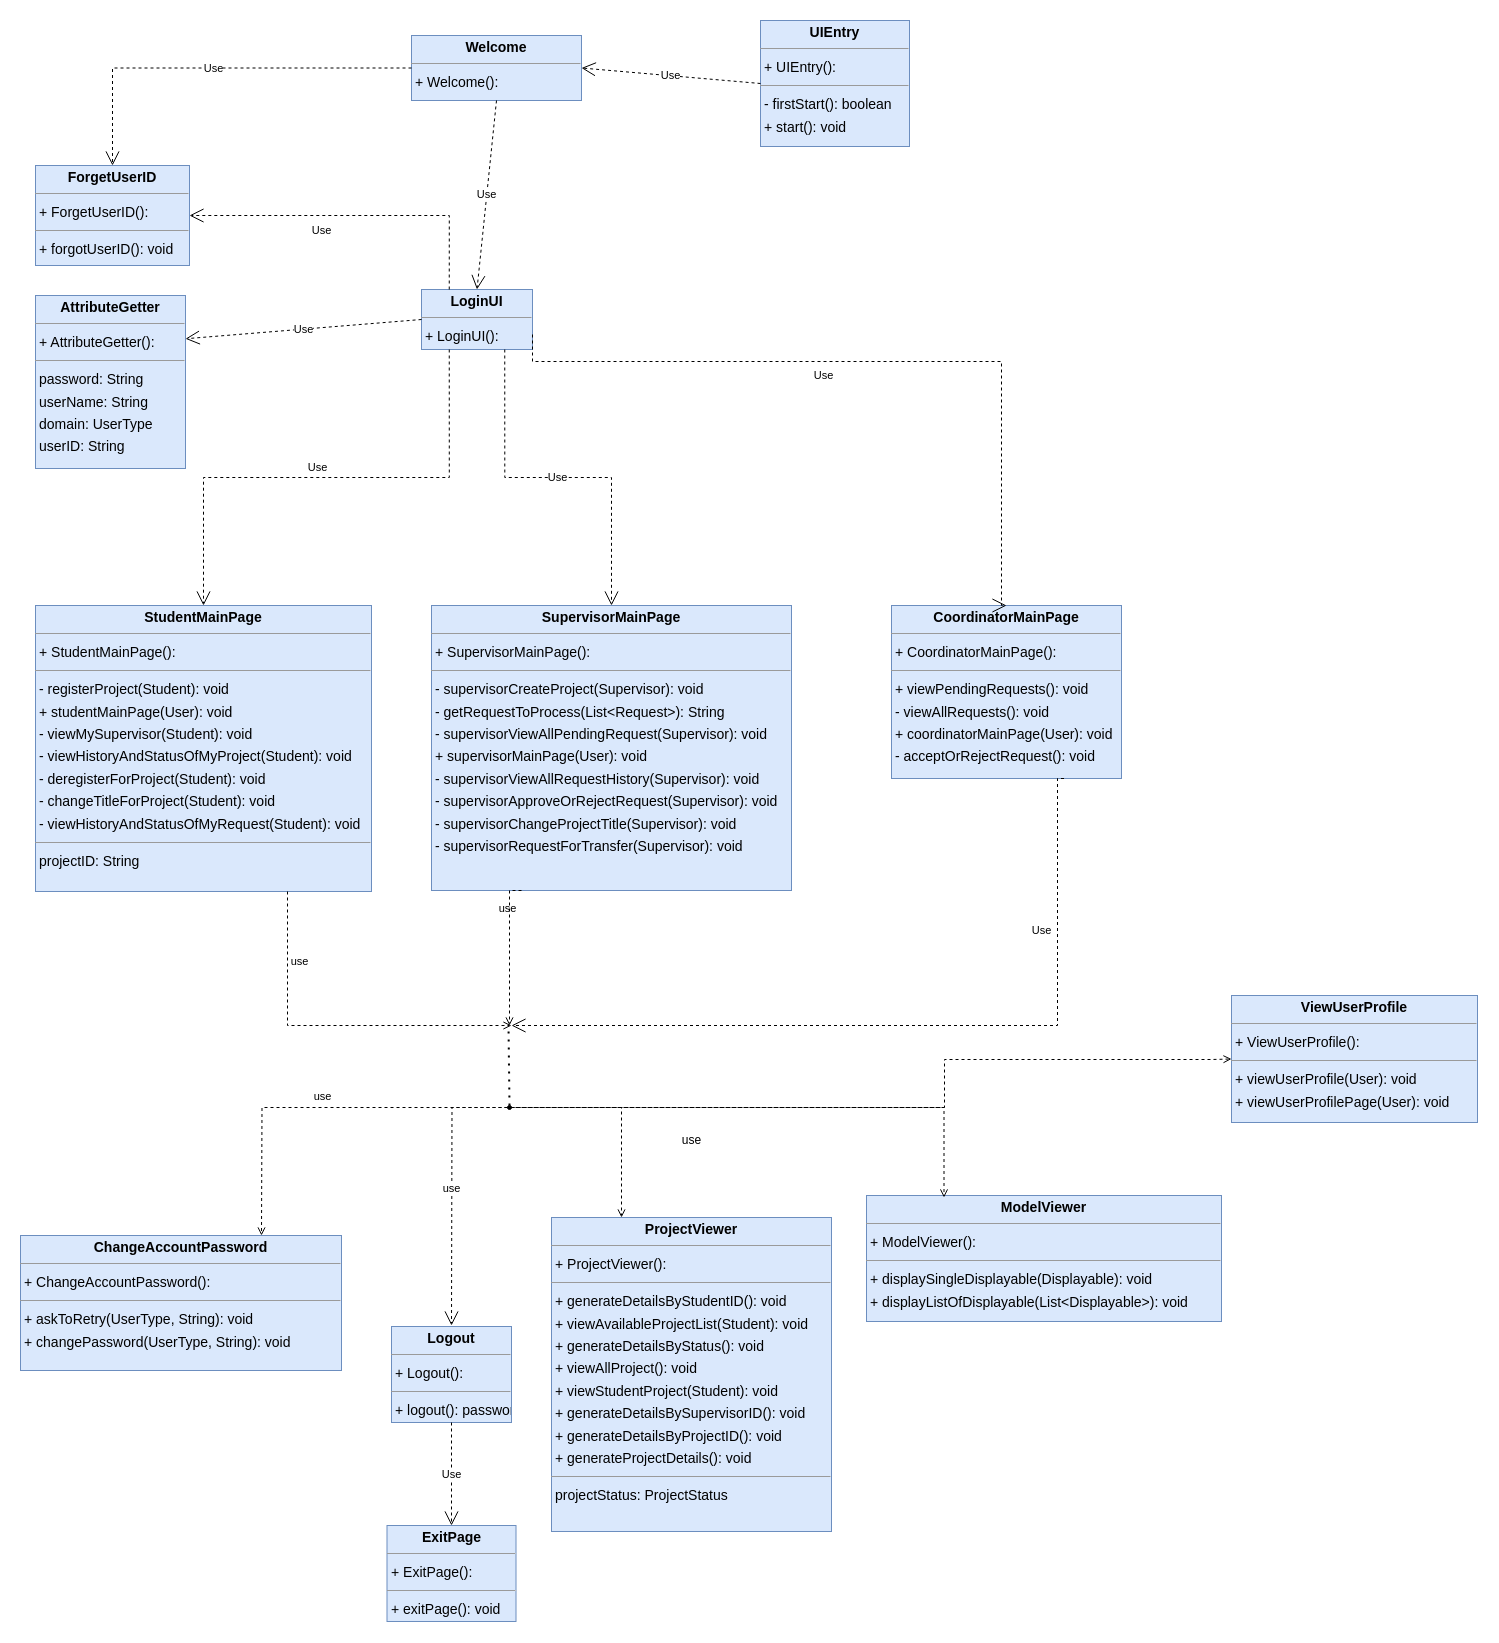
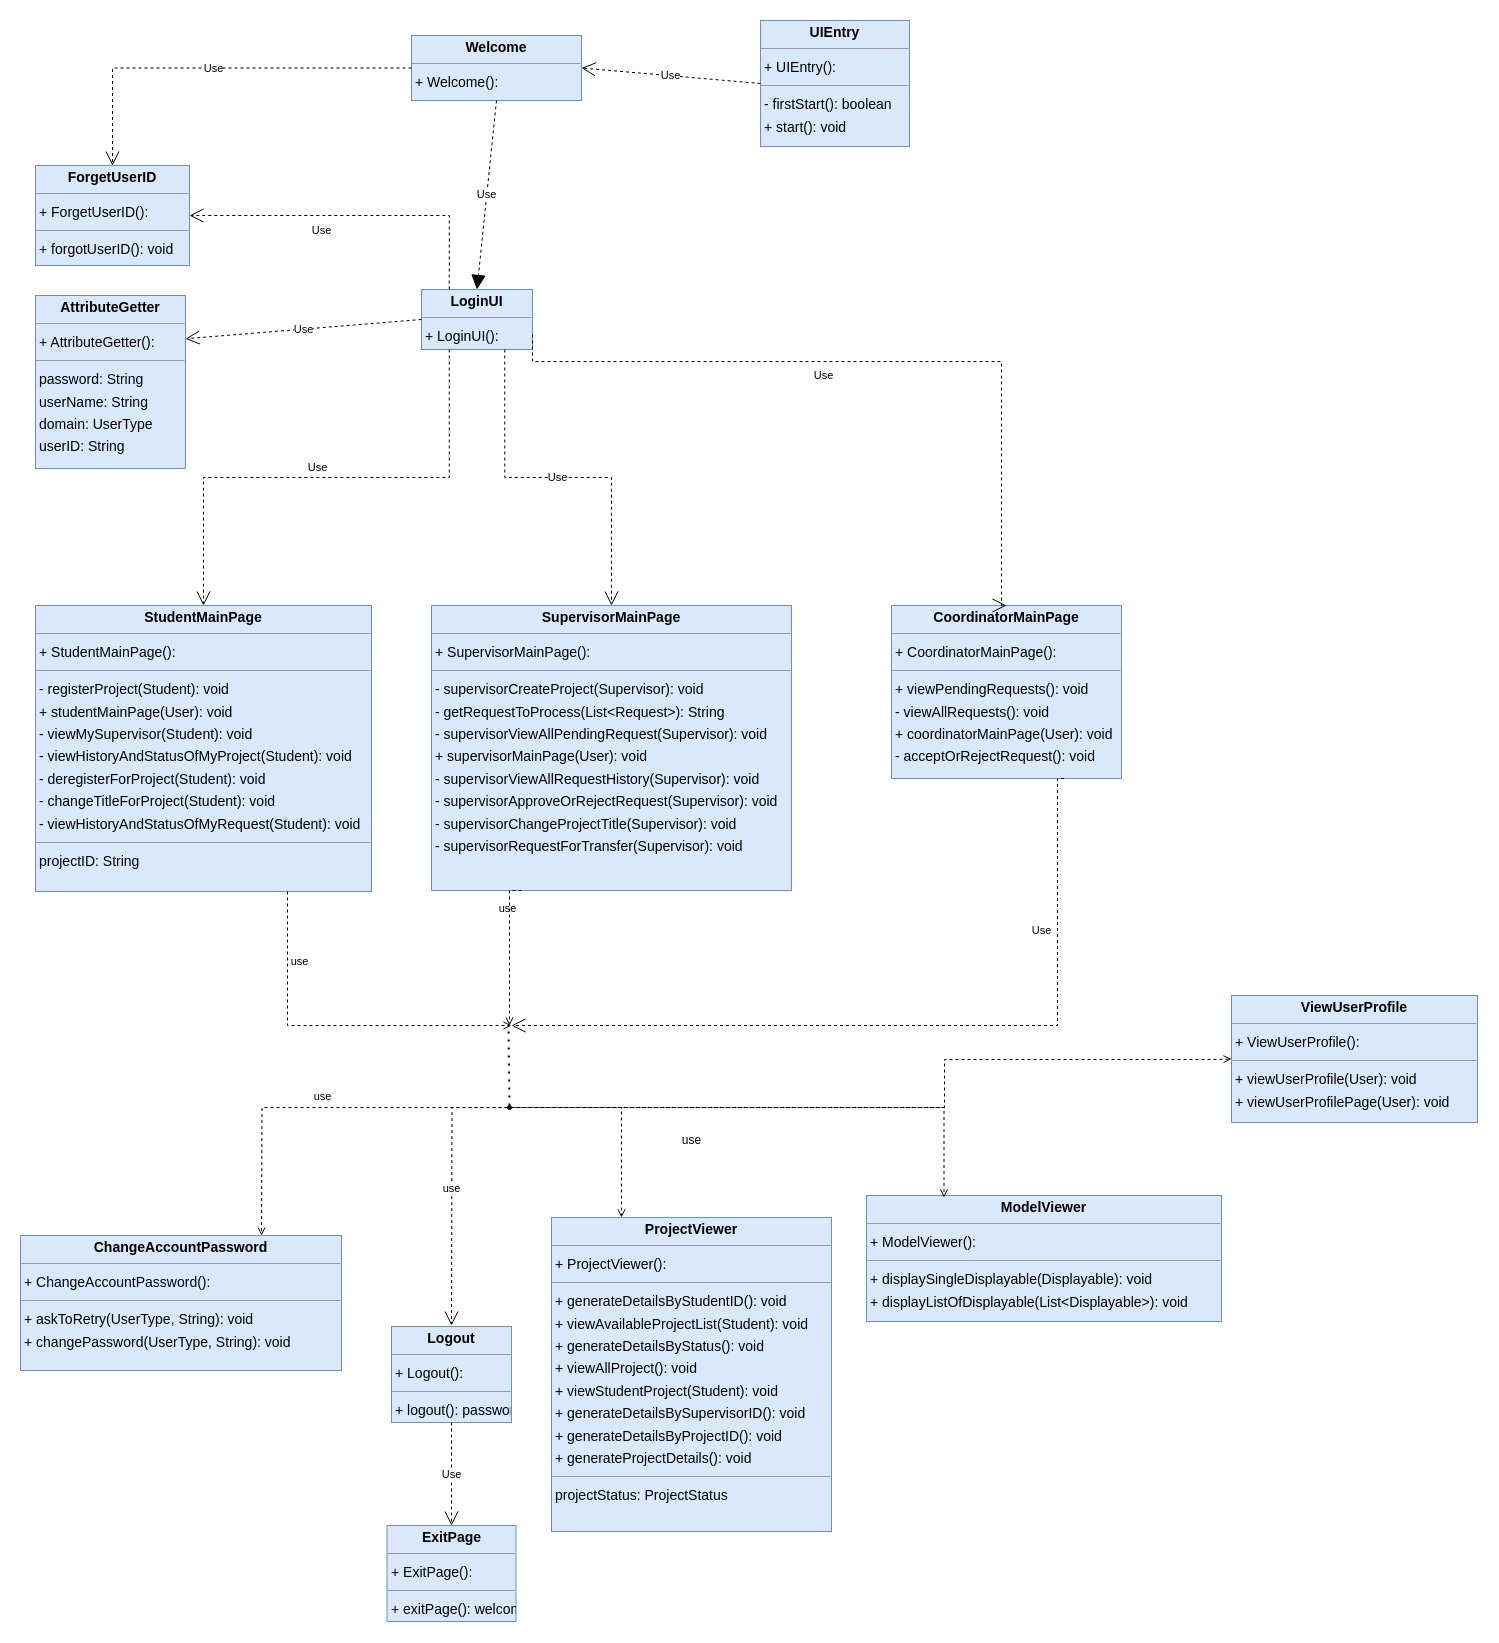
edge "Welcome + Welcome(): + welcome(): void" -> "LoginUI + LoginUI(): + login(): void": arrowhead open -> block
node "ExitPage + ExitPage(): + exitPage(): void": label "ExitPage + ExitPage(): + exitPage(): void" -> "ExitPage + ExitPage(): + exitPage(): welcome"
